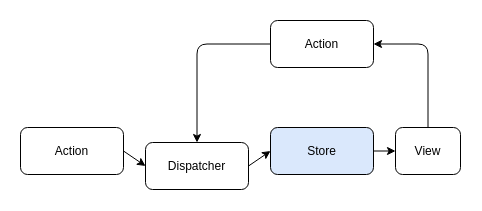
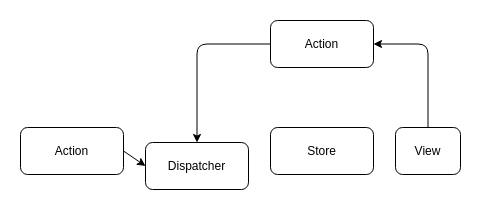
node "Store": fillcolor #dae8fc -> #ffffff
edge "Store" -> "View": removed
edge "Dispatcher" -> "Store": removed
